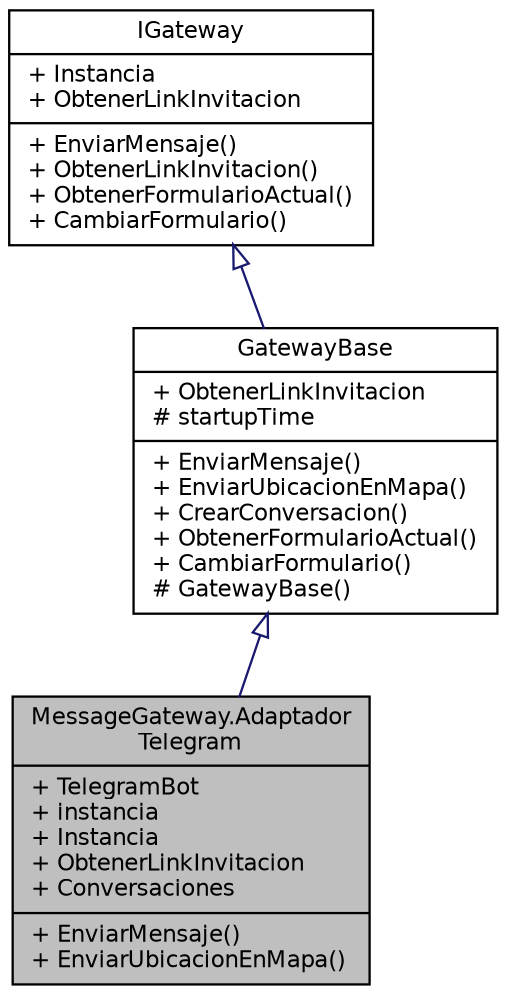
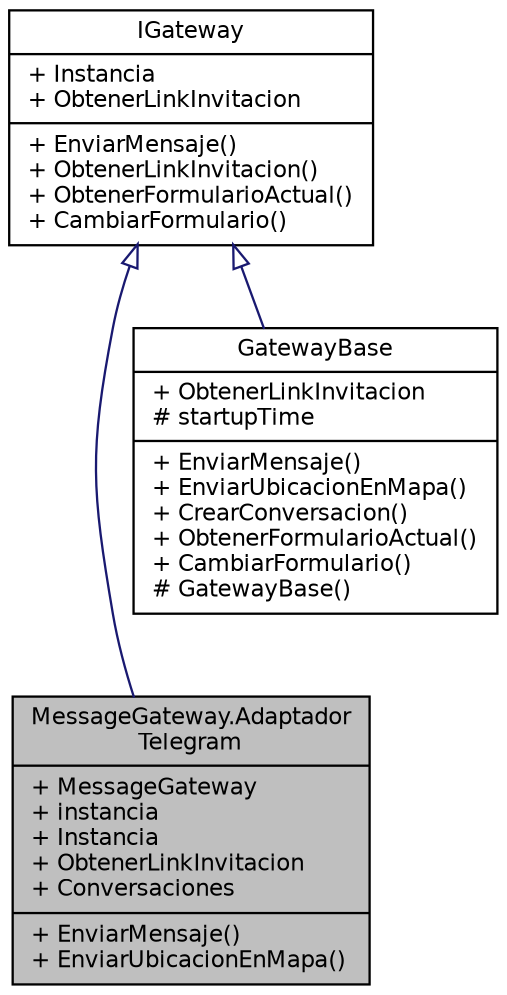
edge "MessageGateway.Adaptador" -> "GatewayBase": now "MessageGateway.Adaptador" -> "IGateway"
node "MessageGateway.Adaptador": text "+ TelegramBot" -> "+ MessageGateway"
